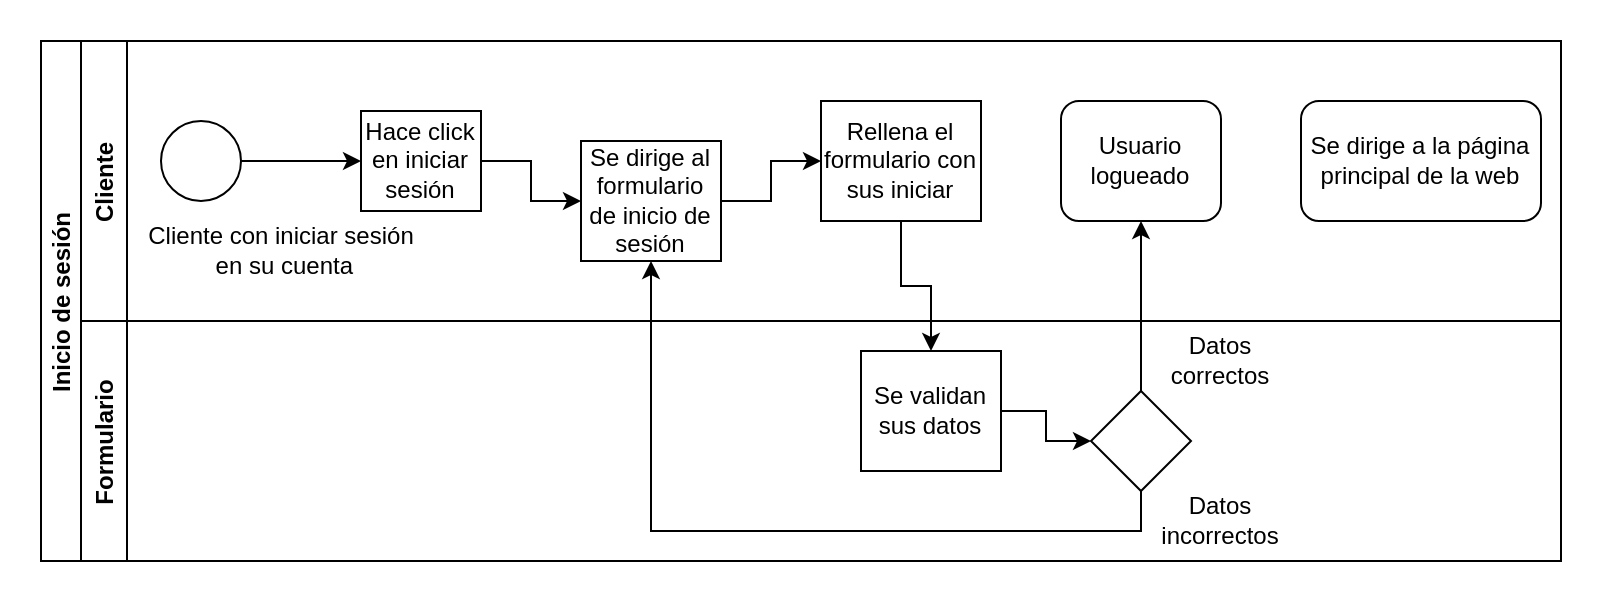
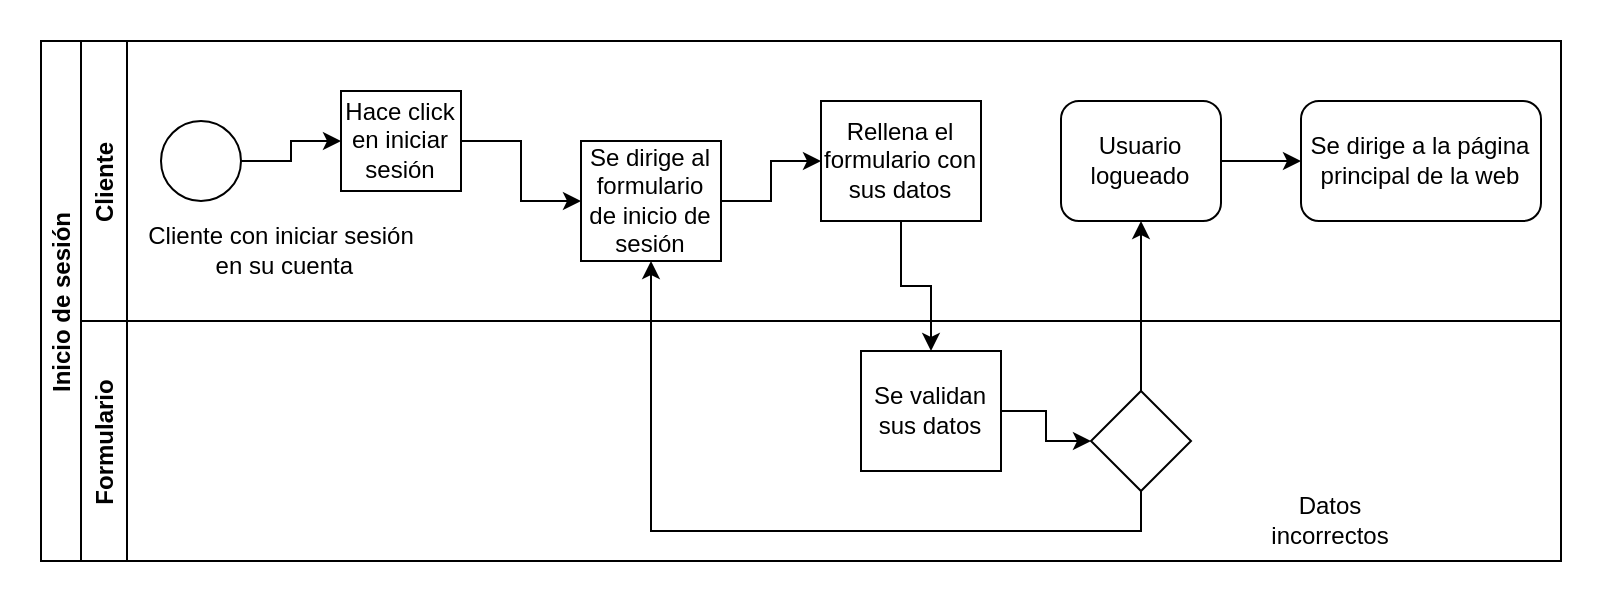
node "Hace click en iniciar sesión": moved (421, 161) -> (401, 141)
node "Rellena el formulario con sus iniciar": label "Rellena el formulario con sus iniciar" -> "Rellena el formulario con sus datos"
edge "Usuario logueado" -> "Se dirige a la página principal de la web": added
node "Datos correctos": removed
node "Datos incorrectos": moved (1221, 521) -> (1331, 521)
